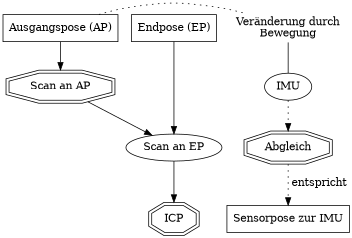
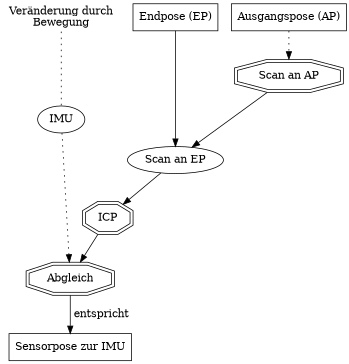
edge "Ausgangspose (AP)" -- "Veränderung durch Bewegung": removed
edge "Ausgangspose (AP)" -> "Scan an AP": style solid -> dotted
edge "Veränderung durch Bewegung" -- "IMU": style solid -> dotted
edge "Abgleich" -> "Sensorpose zur IMU": style dotted -> solid
edge "ICP" -> "Abgleich": added
